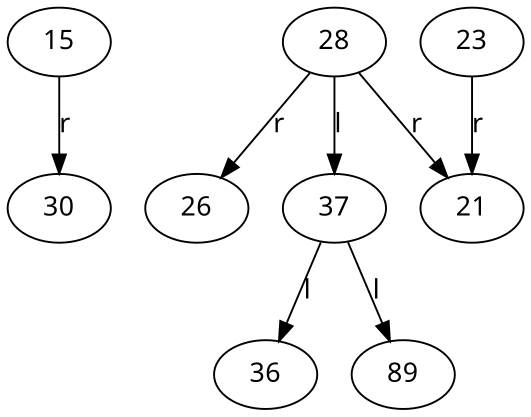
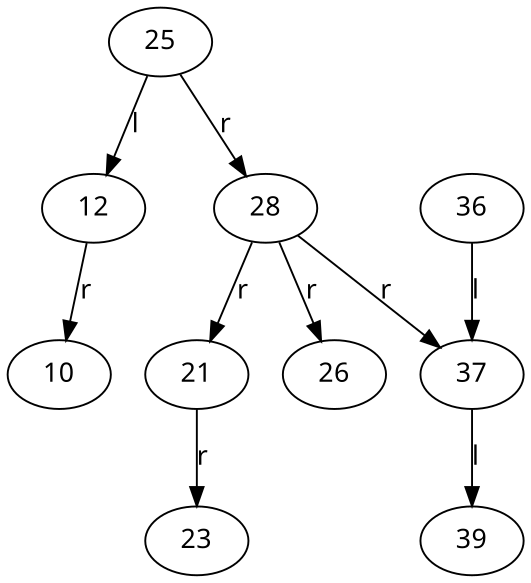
node "15": label "15" -> "12"
node "25": added
edge "23" -> "21": reversed
edge "28" -> "37": label "l" -> "r"
node "30": label "30" -> "10"
edge "37" -> "36": reversed
node "89": label "89" -> "39"
